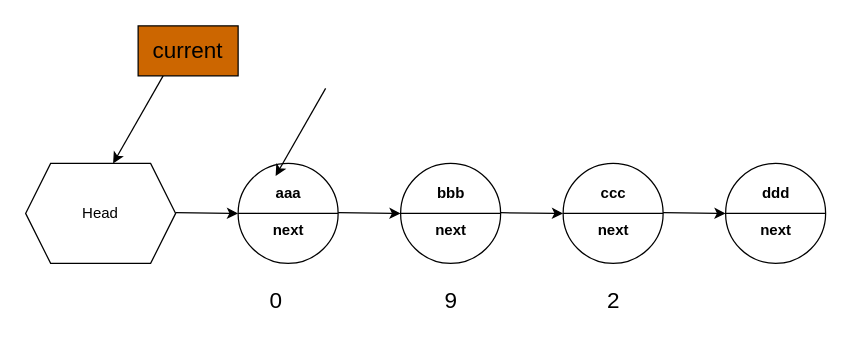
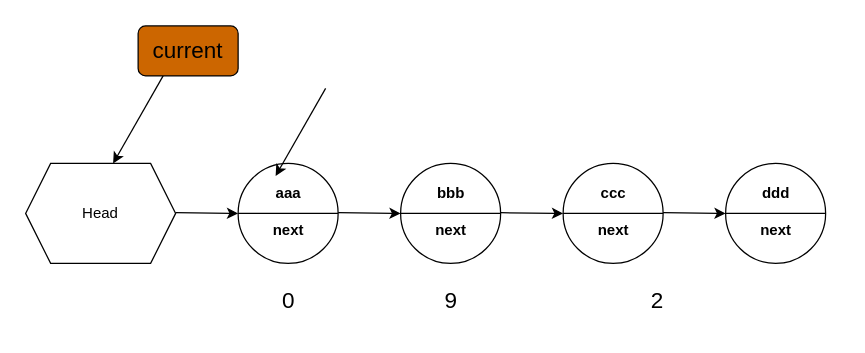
node "current": shape rectangle -> rounded rectangle
node "0": moved (276, 301) -> (288, 301)
node "2": moved (613, 301) -> (657, 301)
